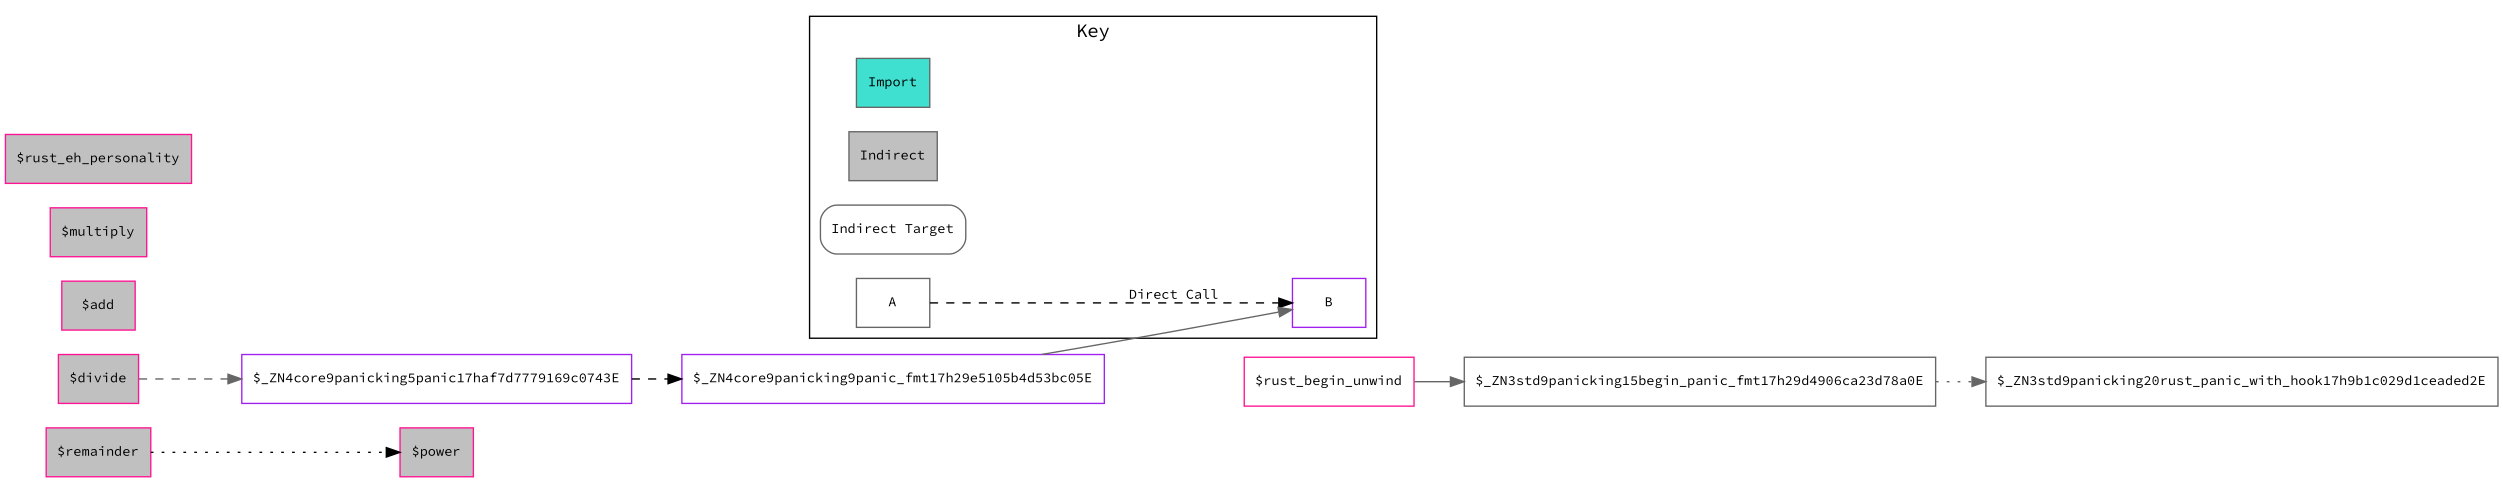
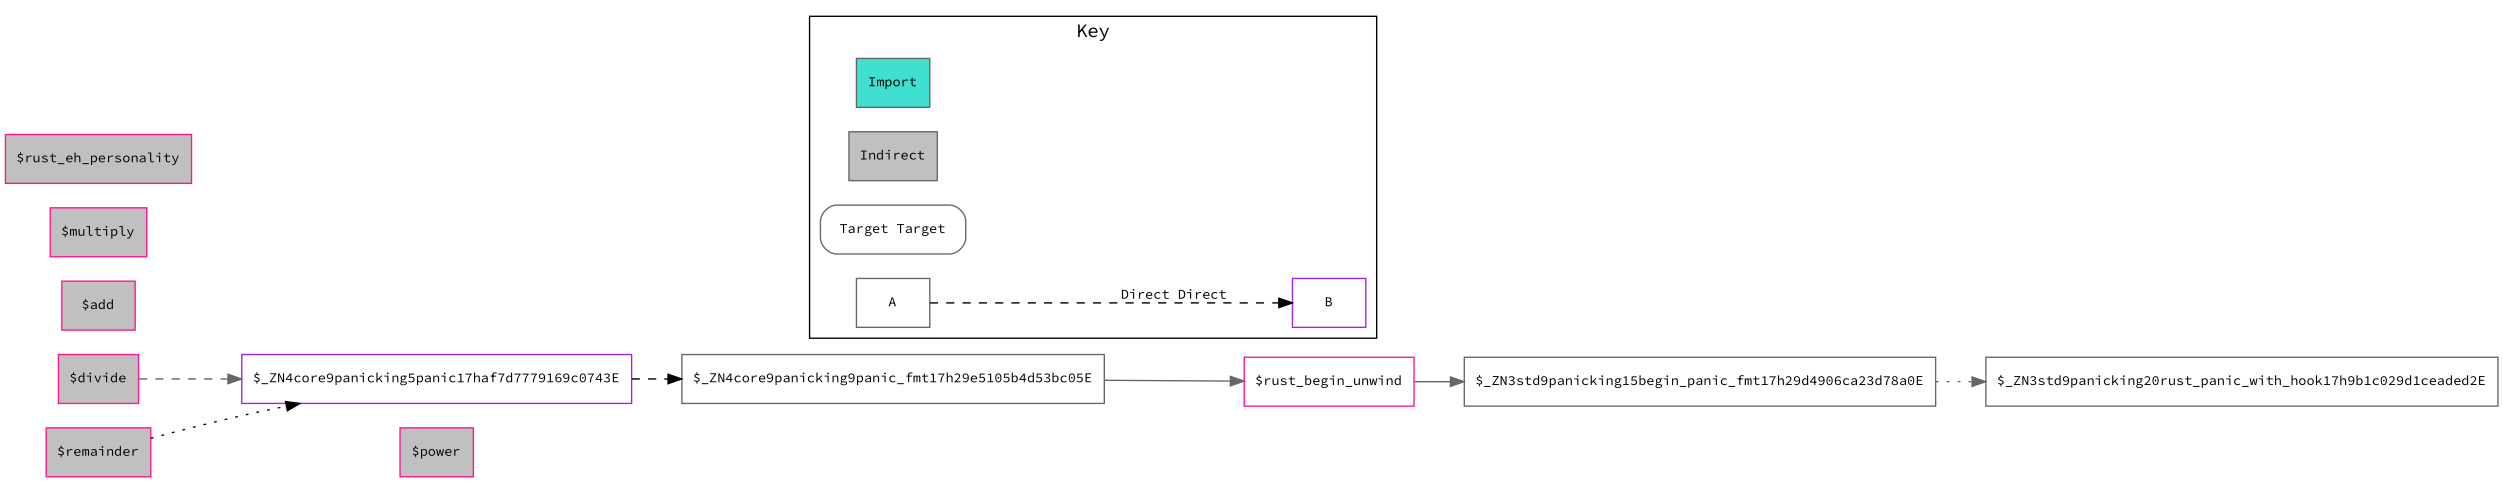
node "Indirect Target": label "Indirect Target" -> "Target Target"
edge "A" -> "B": label "Direct Call" -> "Direct Direct"
edge "$_ZN4core9panicking9panic_fmt17h29e5105b4d53bc05E" -> "B": now "$_ZN4core9panicking9panic_fmt17h29e5105b4d53bc05E" -> "$rust_begin_unwind"
node "$_ZN4core9panicking9panic_fmt17h29e5105b4d53bc05E": color purple -> gray40
edge "$remainder" -> "$power": now "$remainder" -> "$_ZN4core9panicking5panic17haf7d7779169c0743E"
